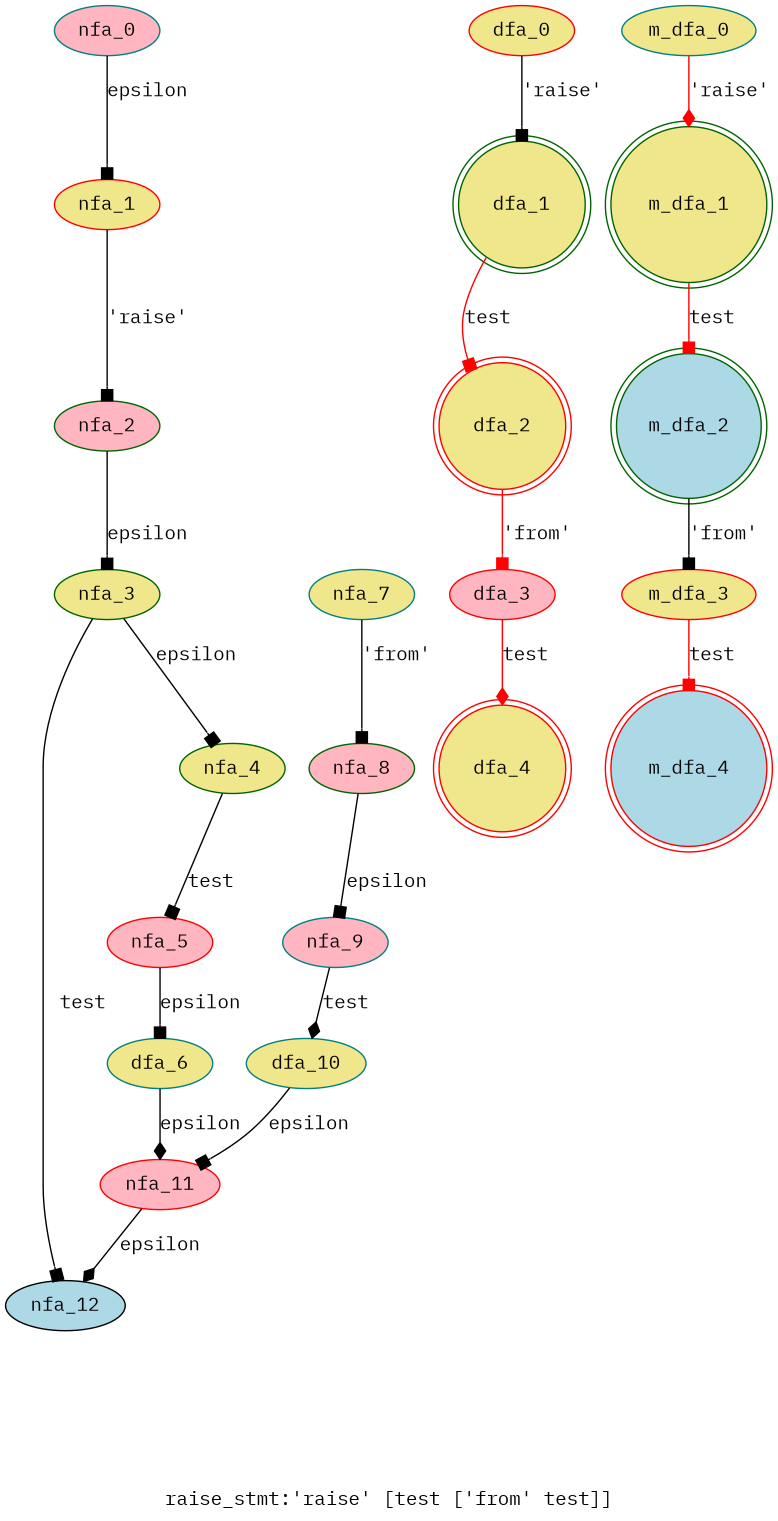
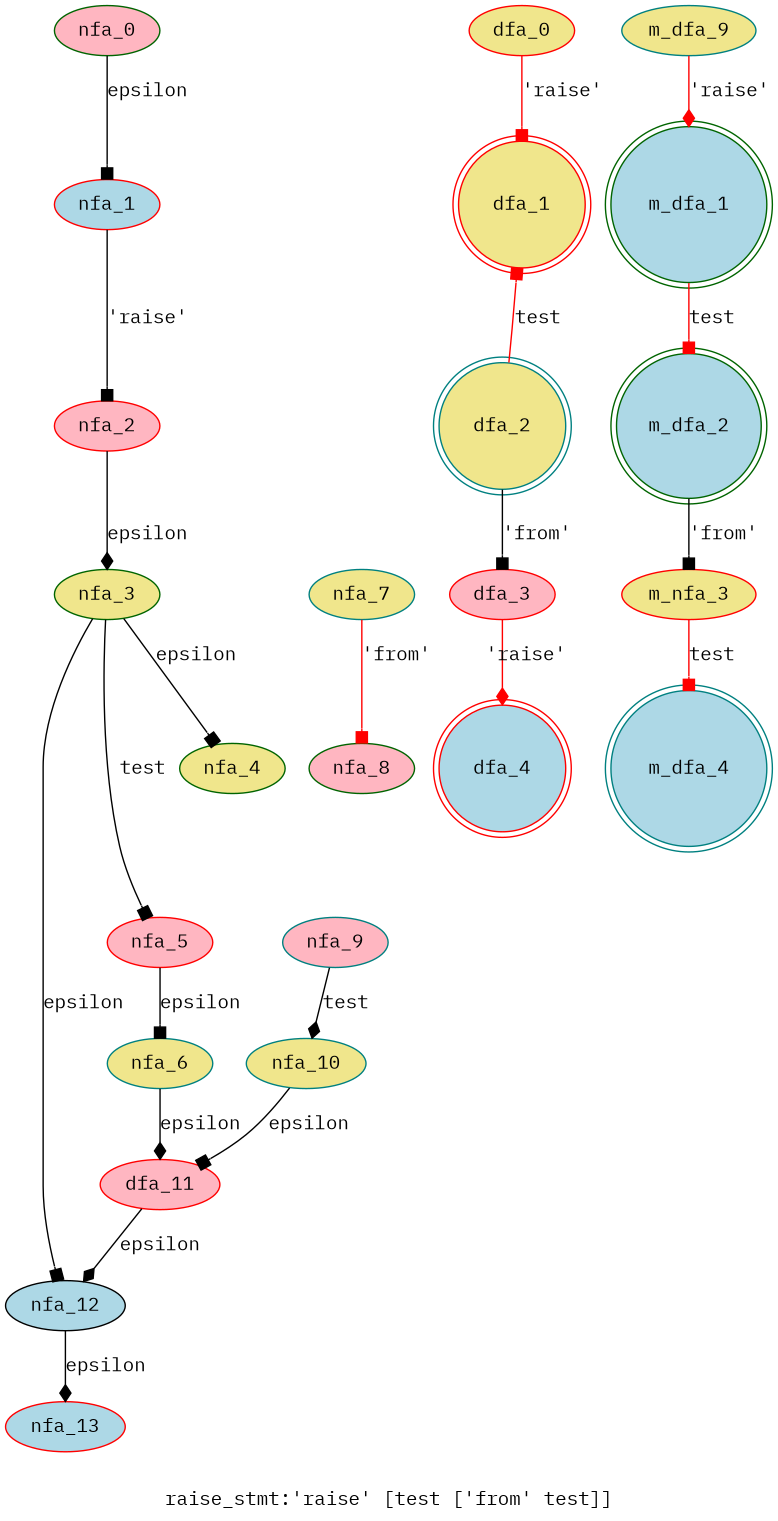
node "nfa_0": color teal -> darkgreen
node "m_dfa_0": label "m_dfa_0" -> "m_dfa_9"
edge "dfa_0" -> "dfa_1": color black -> red
node "nfa_1": fillcolor khaki -> lightblue
node "dfa_1": color darkgreen -> red
node "m_dfa_1": fillcolor khaki -> lightblue
edge "dfa_1" -> "dfa_2": reversed
node "nfa_2": color darkgreen -> red
node "dfa_2": color red -> teal
edge "nfa_2" -> "nfa_3": arrowhead box -> diamond
edge "dfa_2" -> "dfa_3": color red -> black
node "m_dfa_3": label "m_dfa_3" -> "m_nfa_3"
edge "dfa_3" -> "dfa_4": label "test" -> "'raise'"
edge "nfa_7" -> "nfa_8": color black -> red
node "dfa_4": fillcolor khaki -> lightblue
node "m_dfa_4": color red -> teal
edge "nfa_4" -> "nfa_5": now "nfa_3" -> "nfa_5"
edge "nfa_8" -> "nfa_9": removed, label "epsilon"
edge "nfa_3" -> "nfa_12": label "test" -> "epsilon"
node "dfa_6": label "dfa_6" -> "nfa_6"
node "dfa_10": label "dfa_10" -> "nfa_10"
node "nfa_11": label "nfa_11" -> "dfa_11"
node "nfa_13": added
